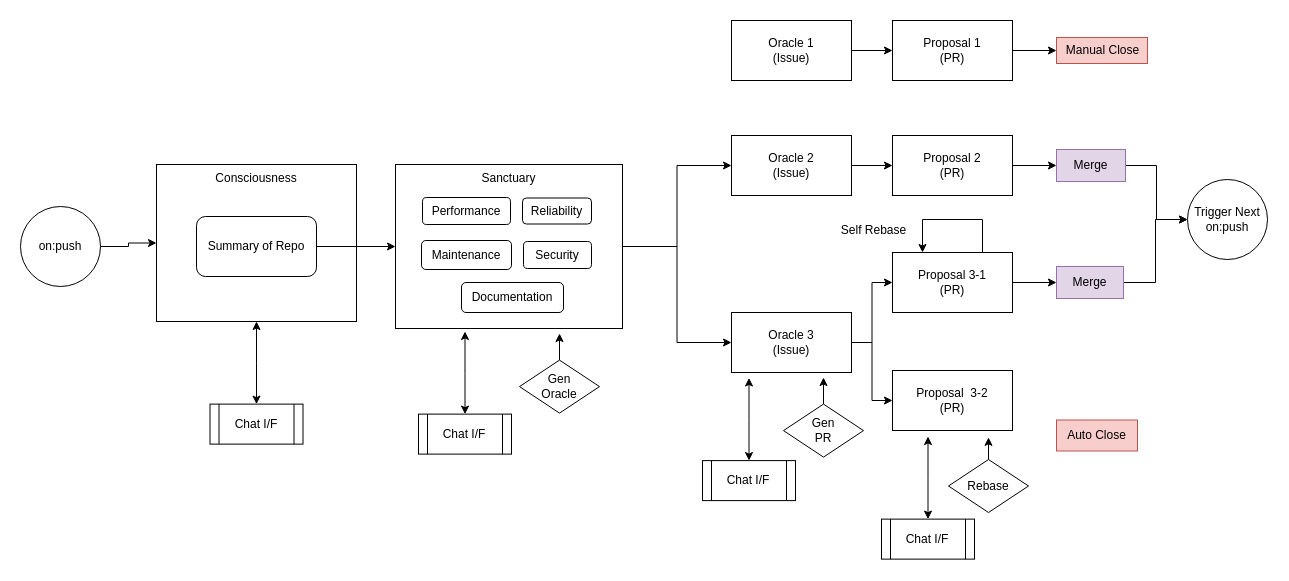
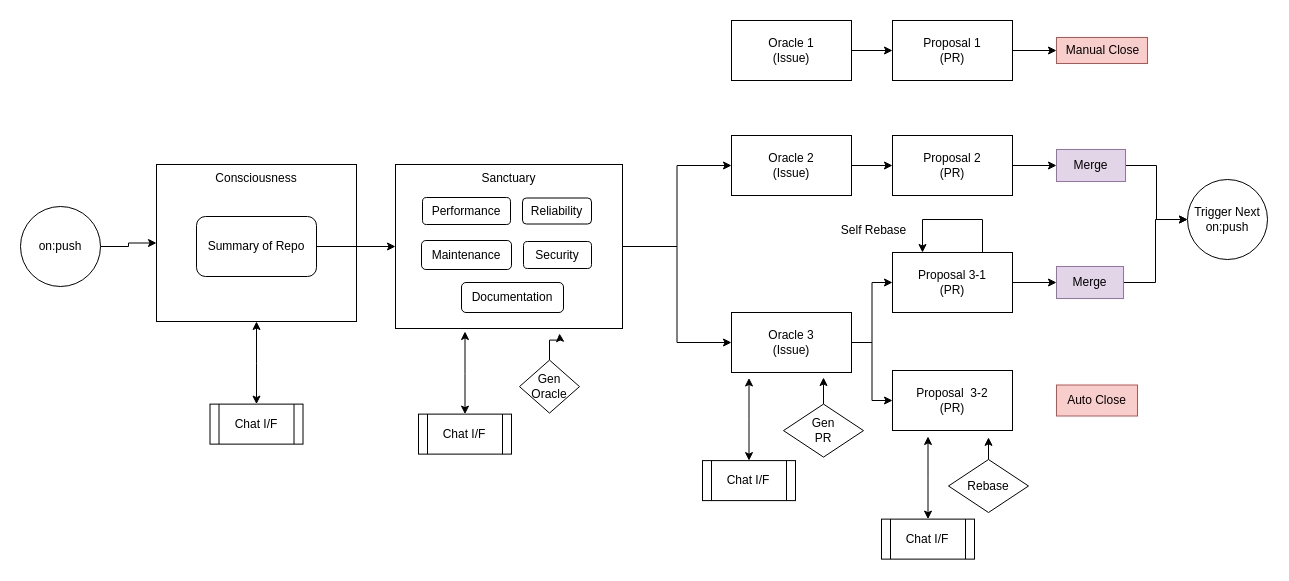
node "Gen Oracle": size 80x53 -> 60x53
node "Auto Close": moved (1097, 436) -> (1097, 401)
